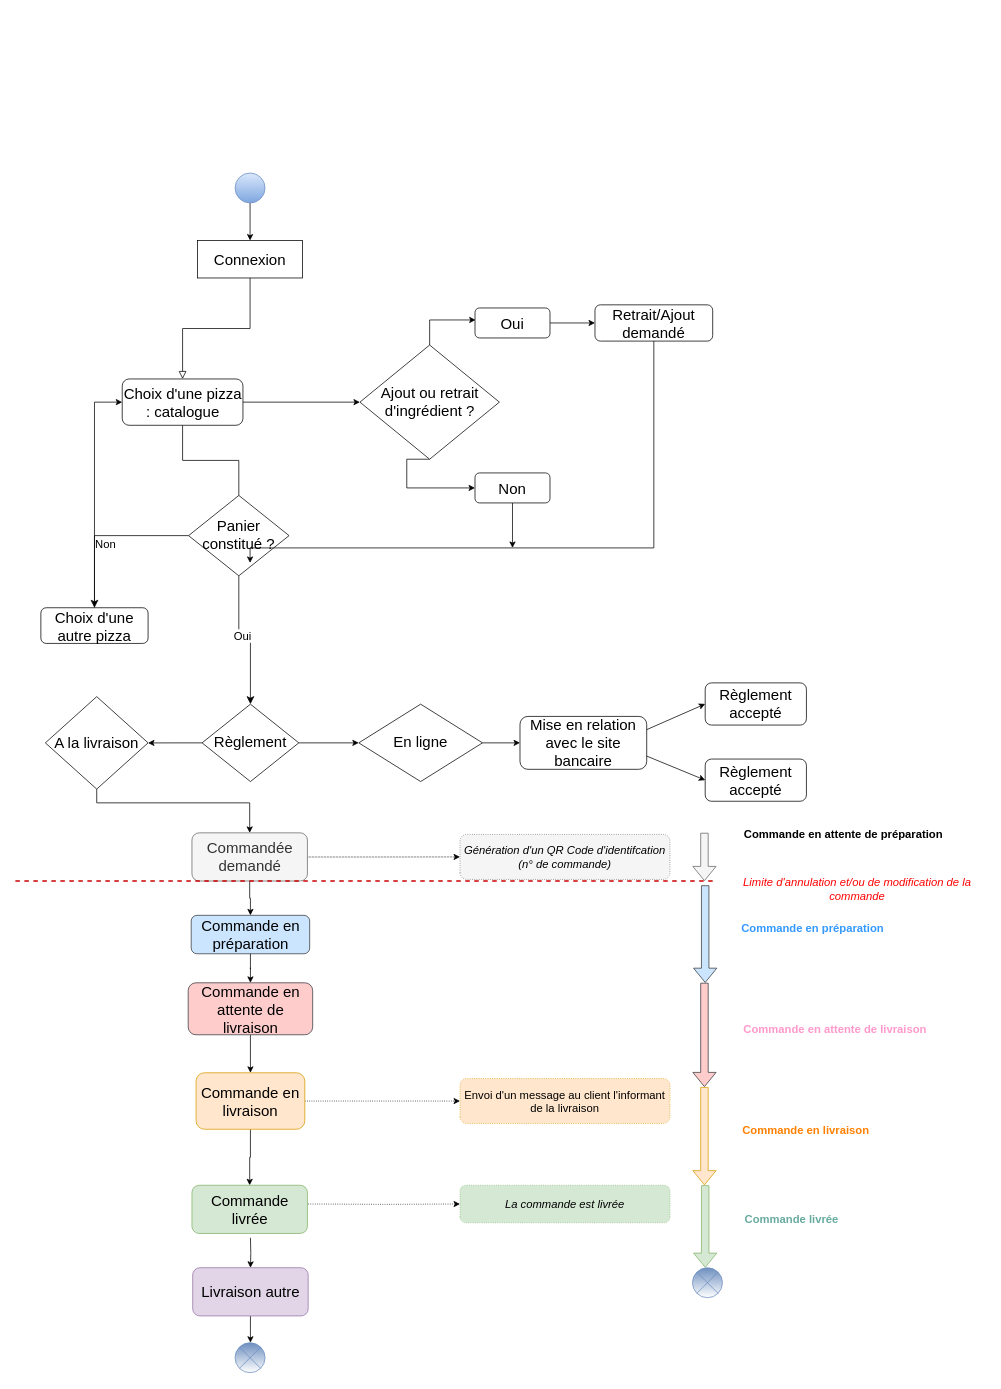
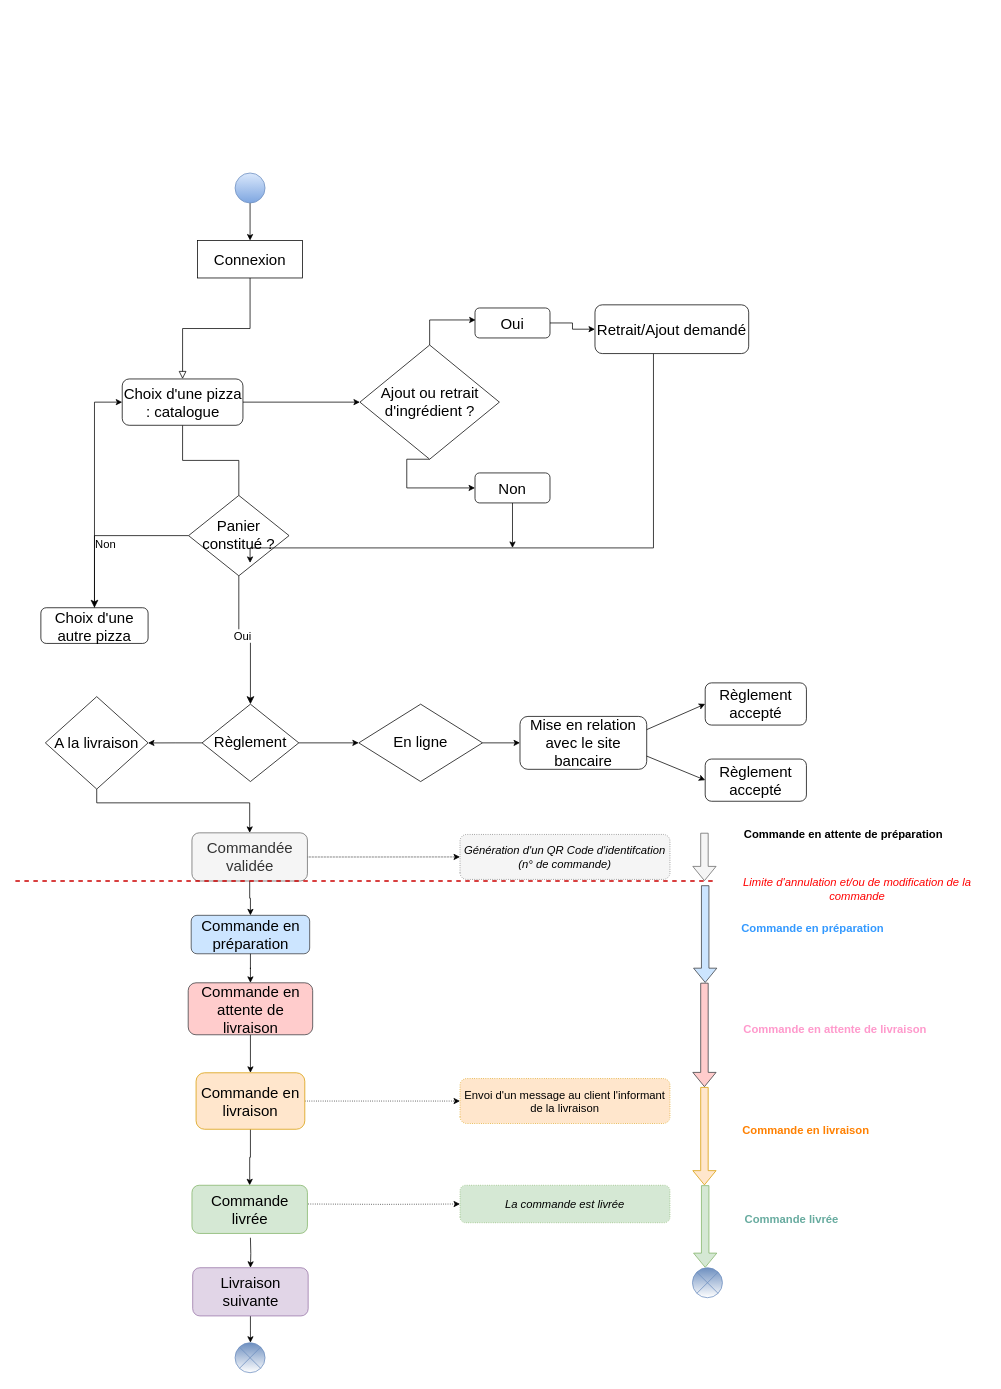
node "Retrait/Ajout demandé": size 118x36 -> 154x49
node "Commandée demandé": label "Commandée demandé" -> "Commandée validée"
node "Livraison autre": label "Livraison autre" -> "Livraison suivante"
